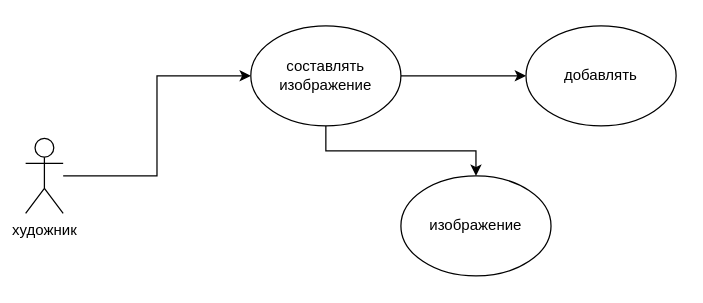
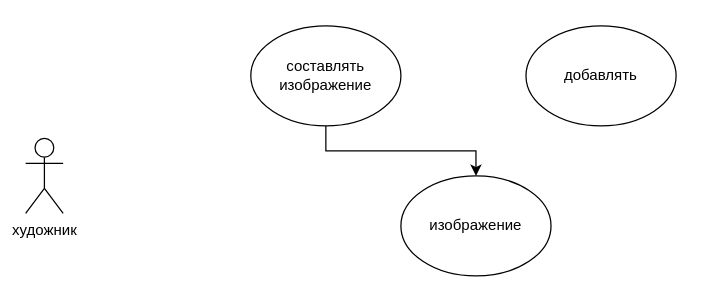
edge "составлять изображение" -> "добавлять": removed
edge "художник" -> "составлять изображение": removed
